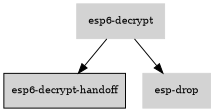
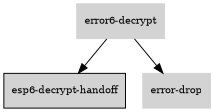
node "esp6-decrypt": label "esp6-decrypt" -> "error6-decrypt"
node "esp-drop": label "esp-drop" -> "error-drop"
